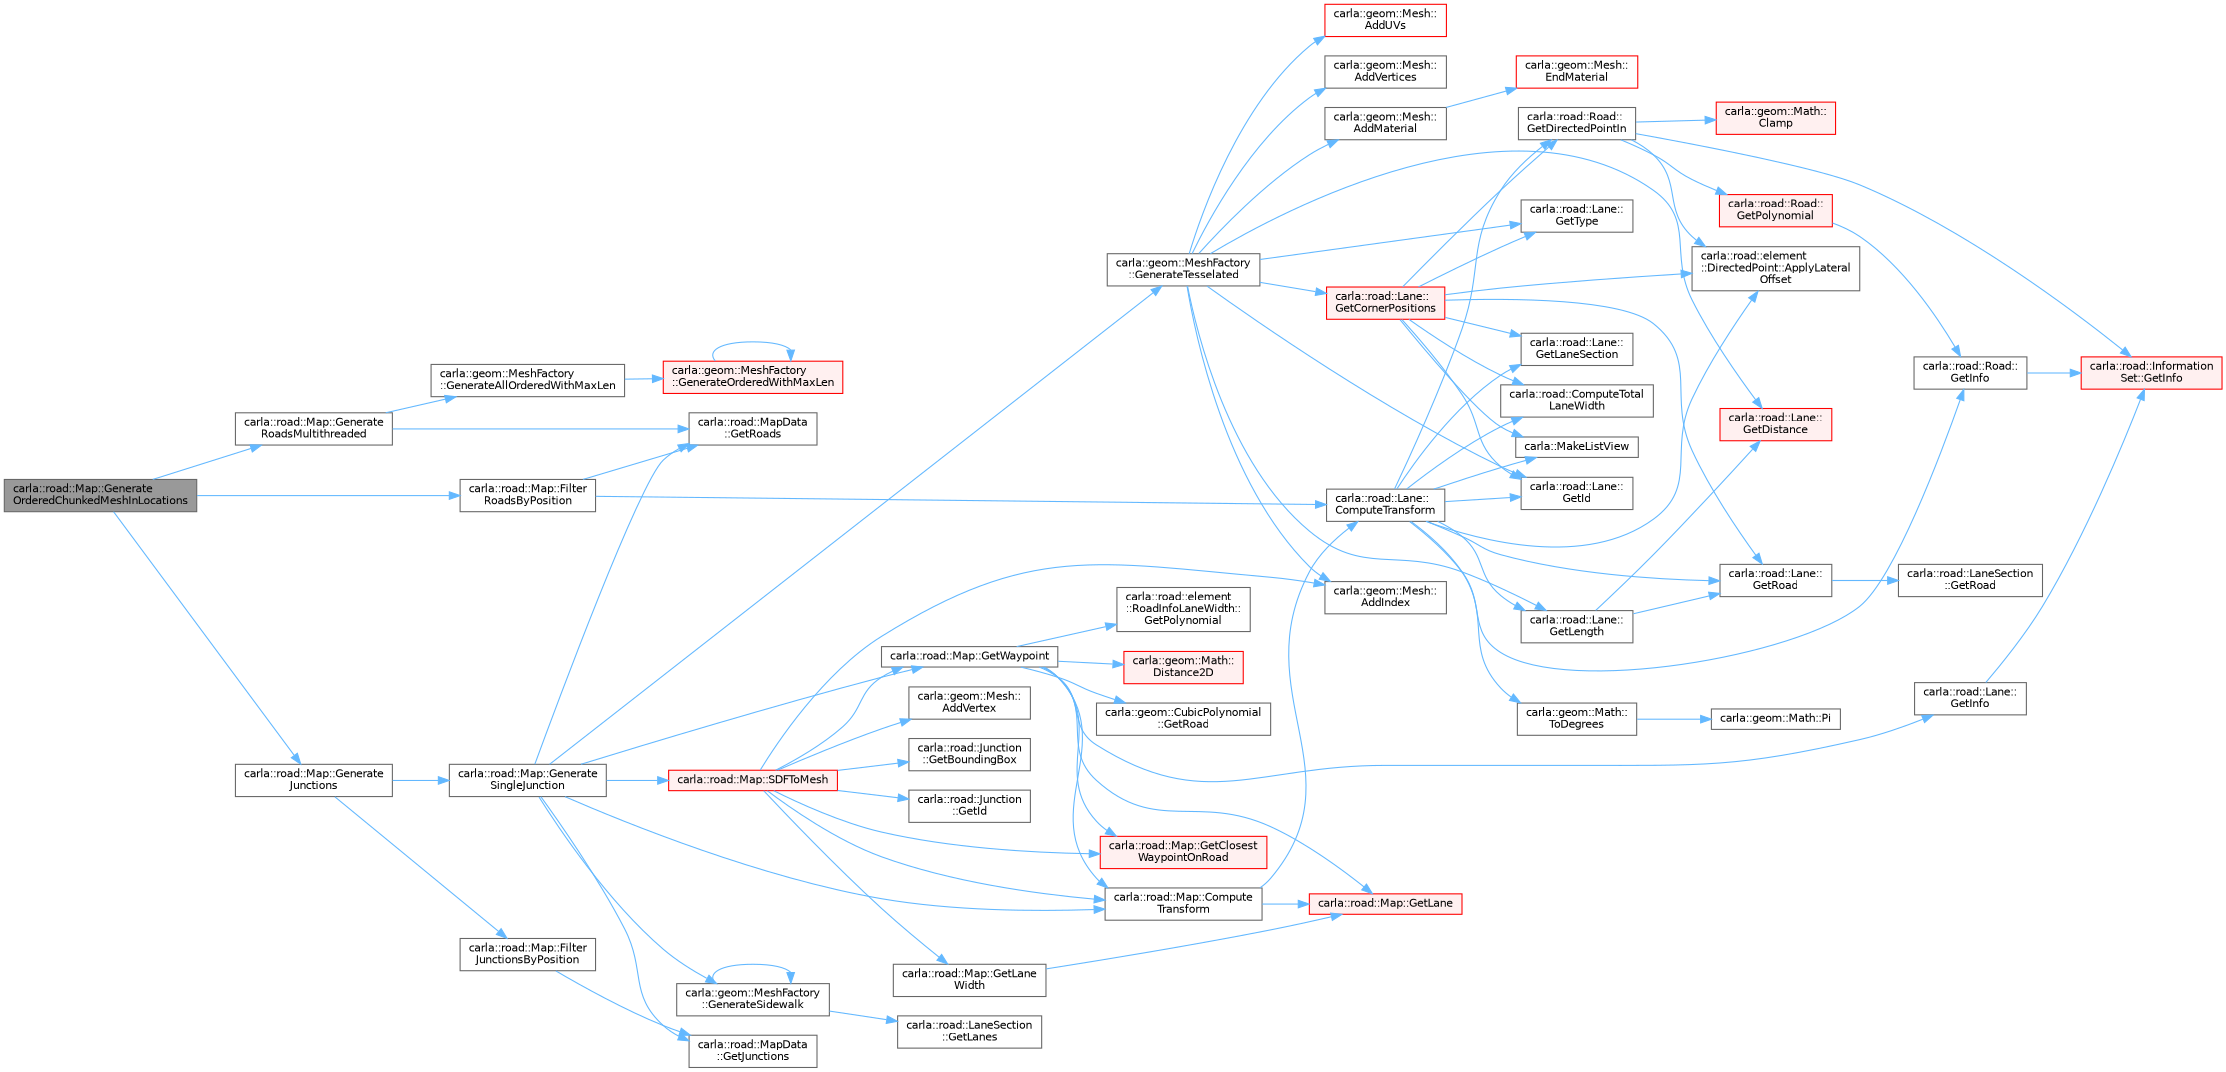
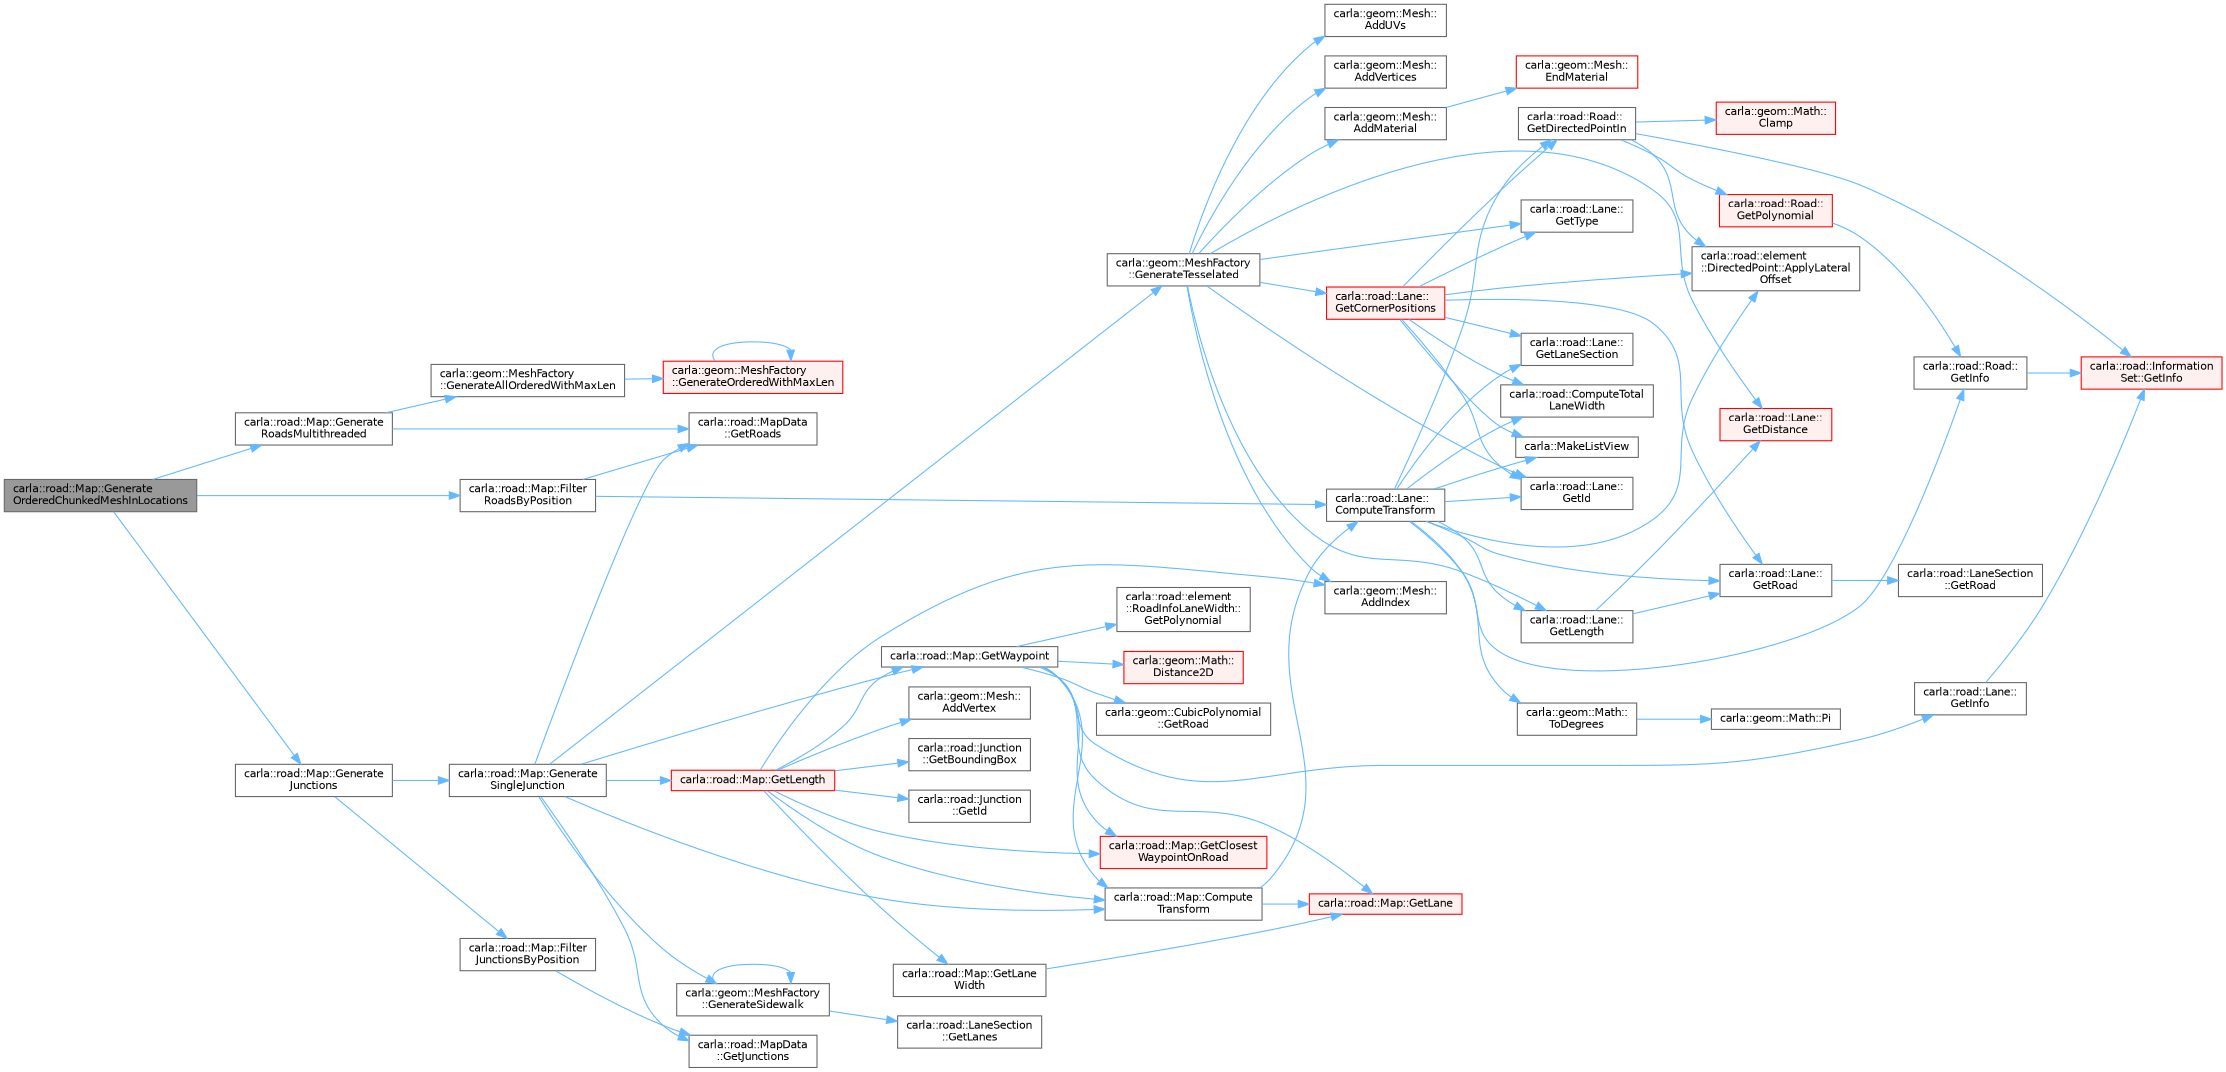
node "carla::geom::Mesh:: AddUVs": color red -> grey40
node "carla::road::Map::SDFToMesh": label "carla::road::Map::SDFToMesh" -> "carla::road::Map::GetLength"
